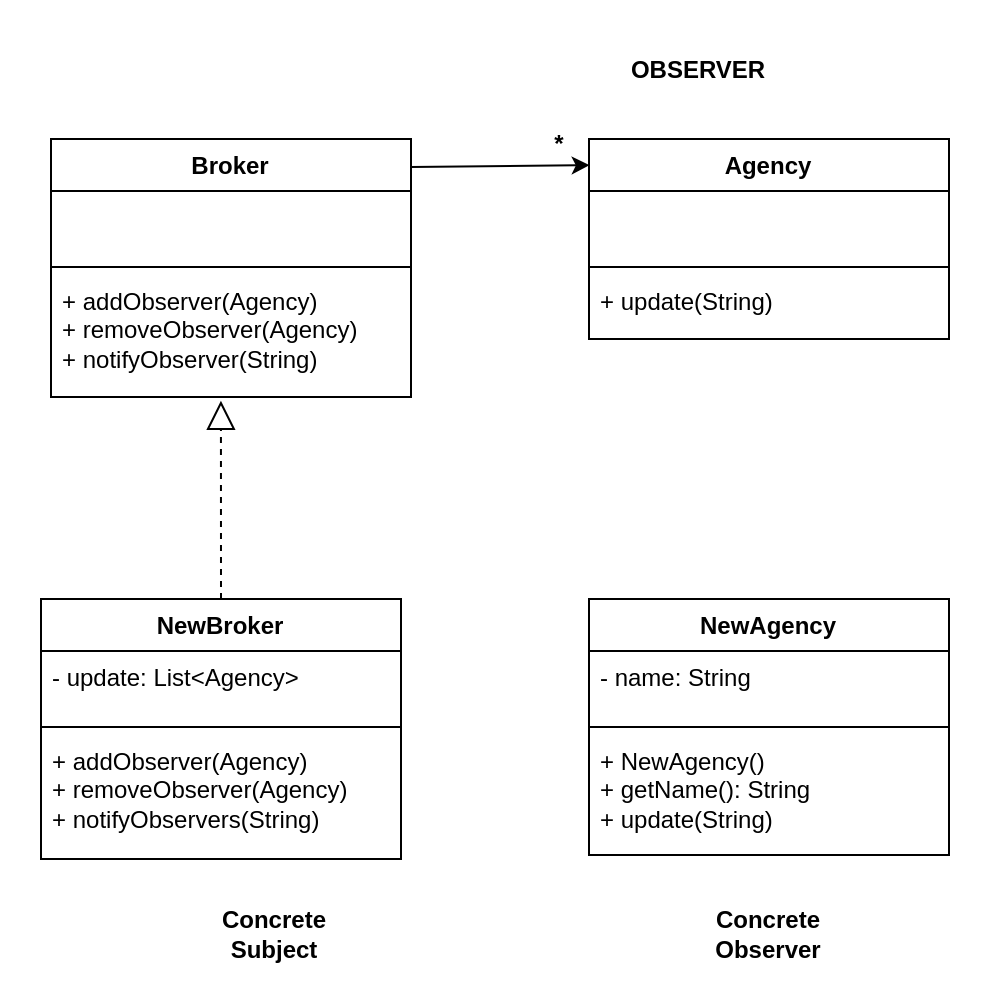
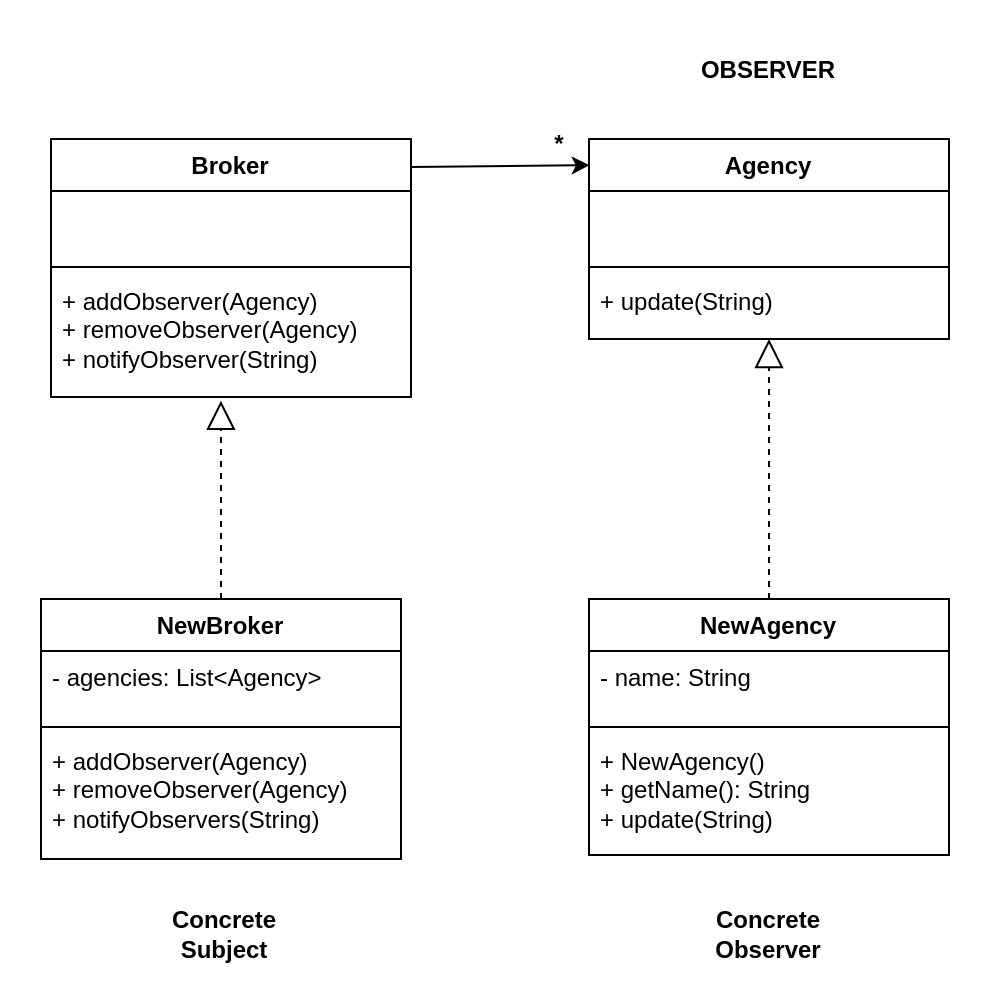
node "OBSERVER": moved (699, 71) -> (769, 71)
edge "NewAgency" -> "Agency": added
node "- update: List<Agency>": label "- update: List<Agency>" -> "- agencies: List<Agency>"
node "Concrete Subject": moved (275, 935) -> (225, 935)
